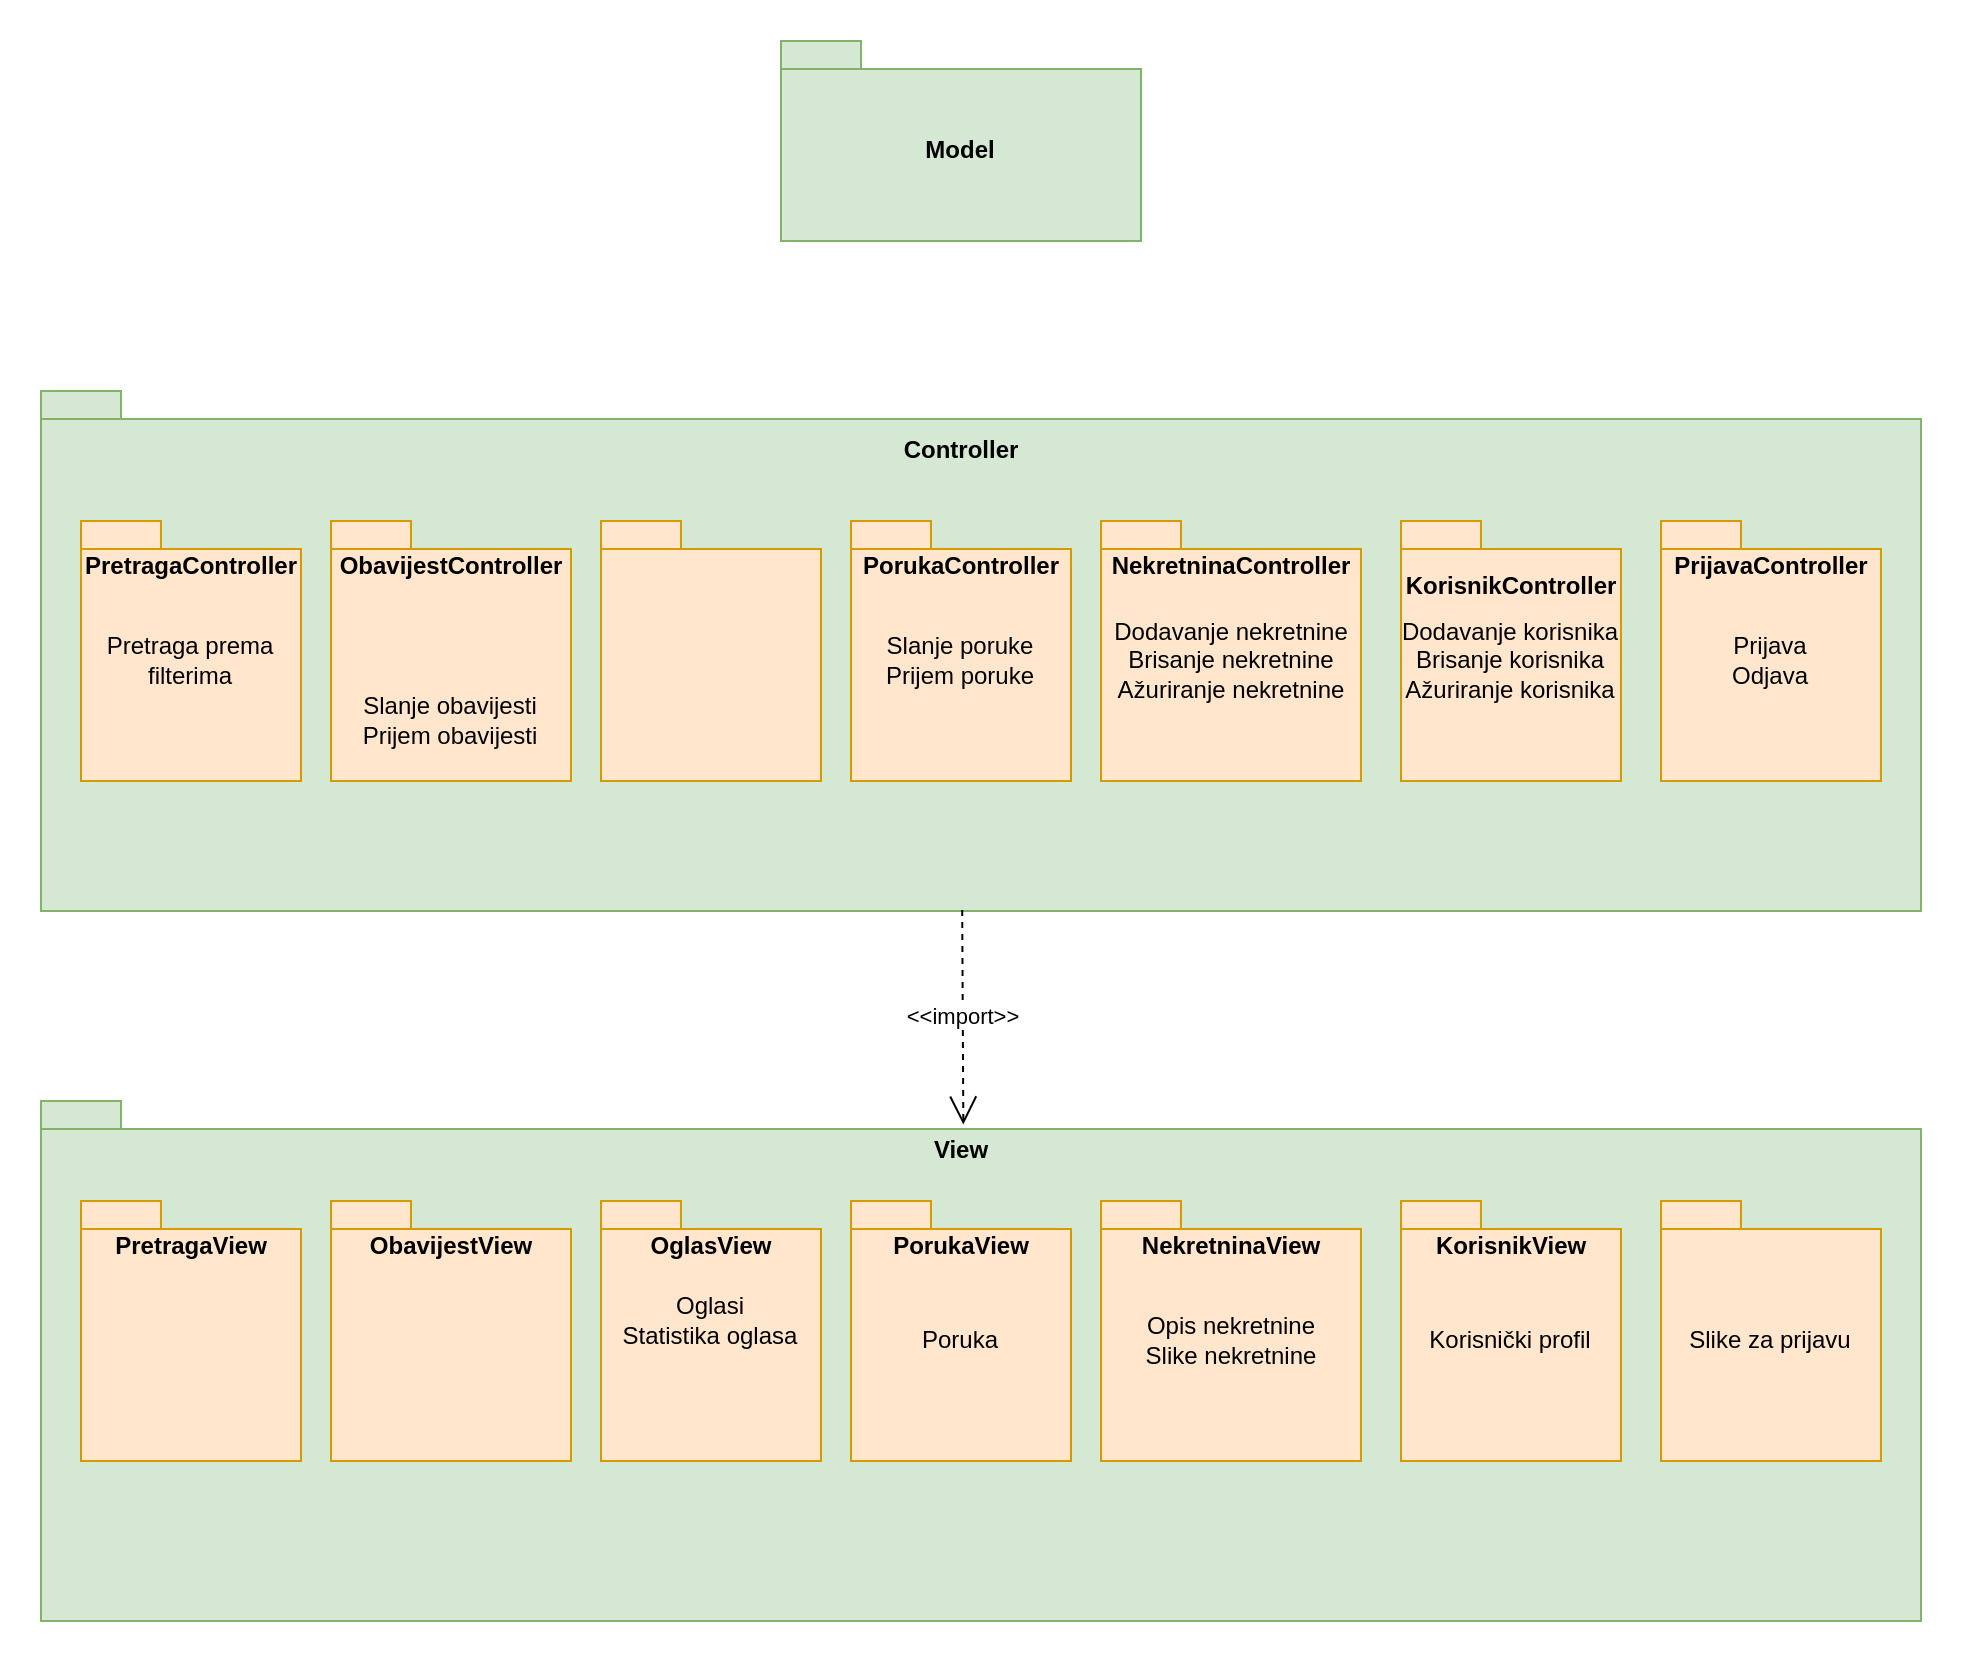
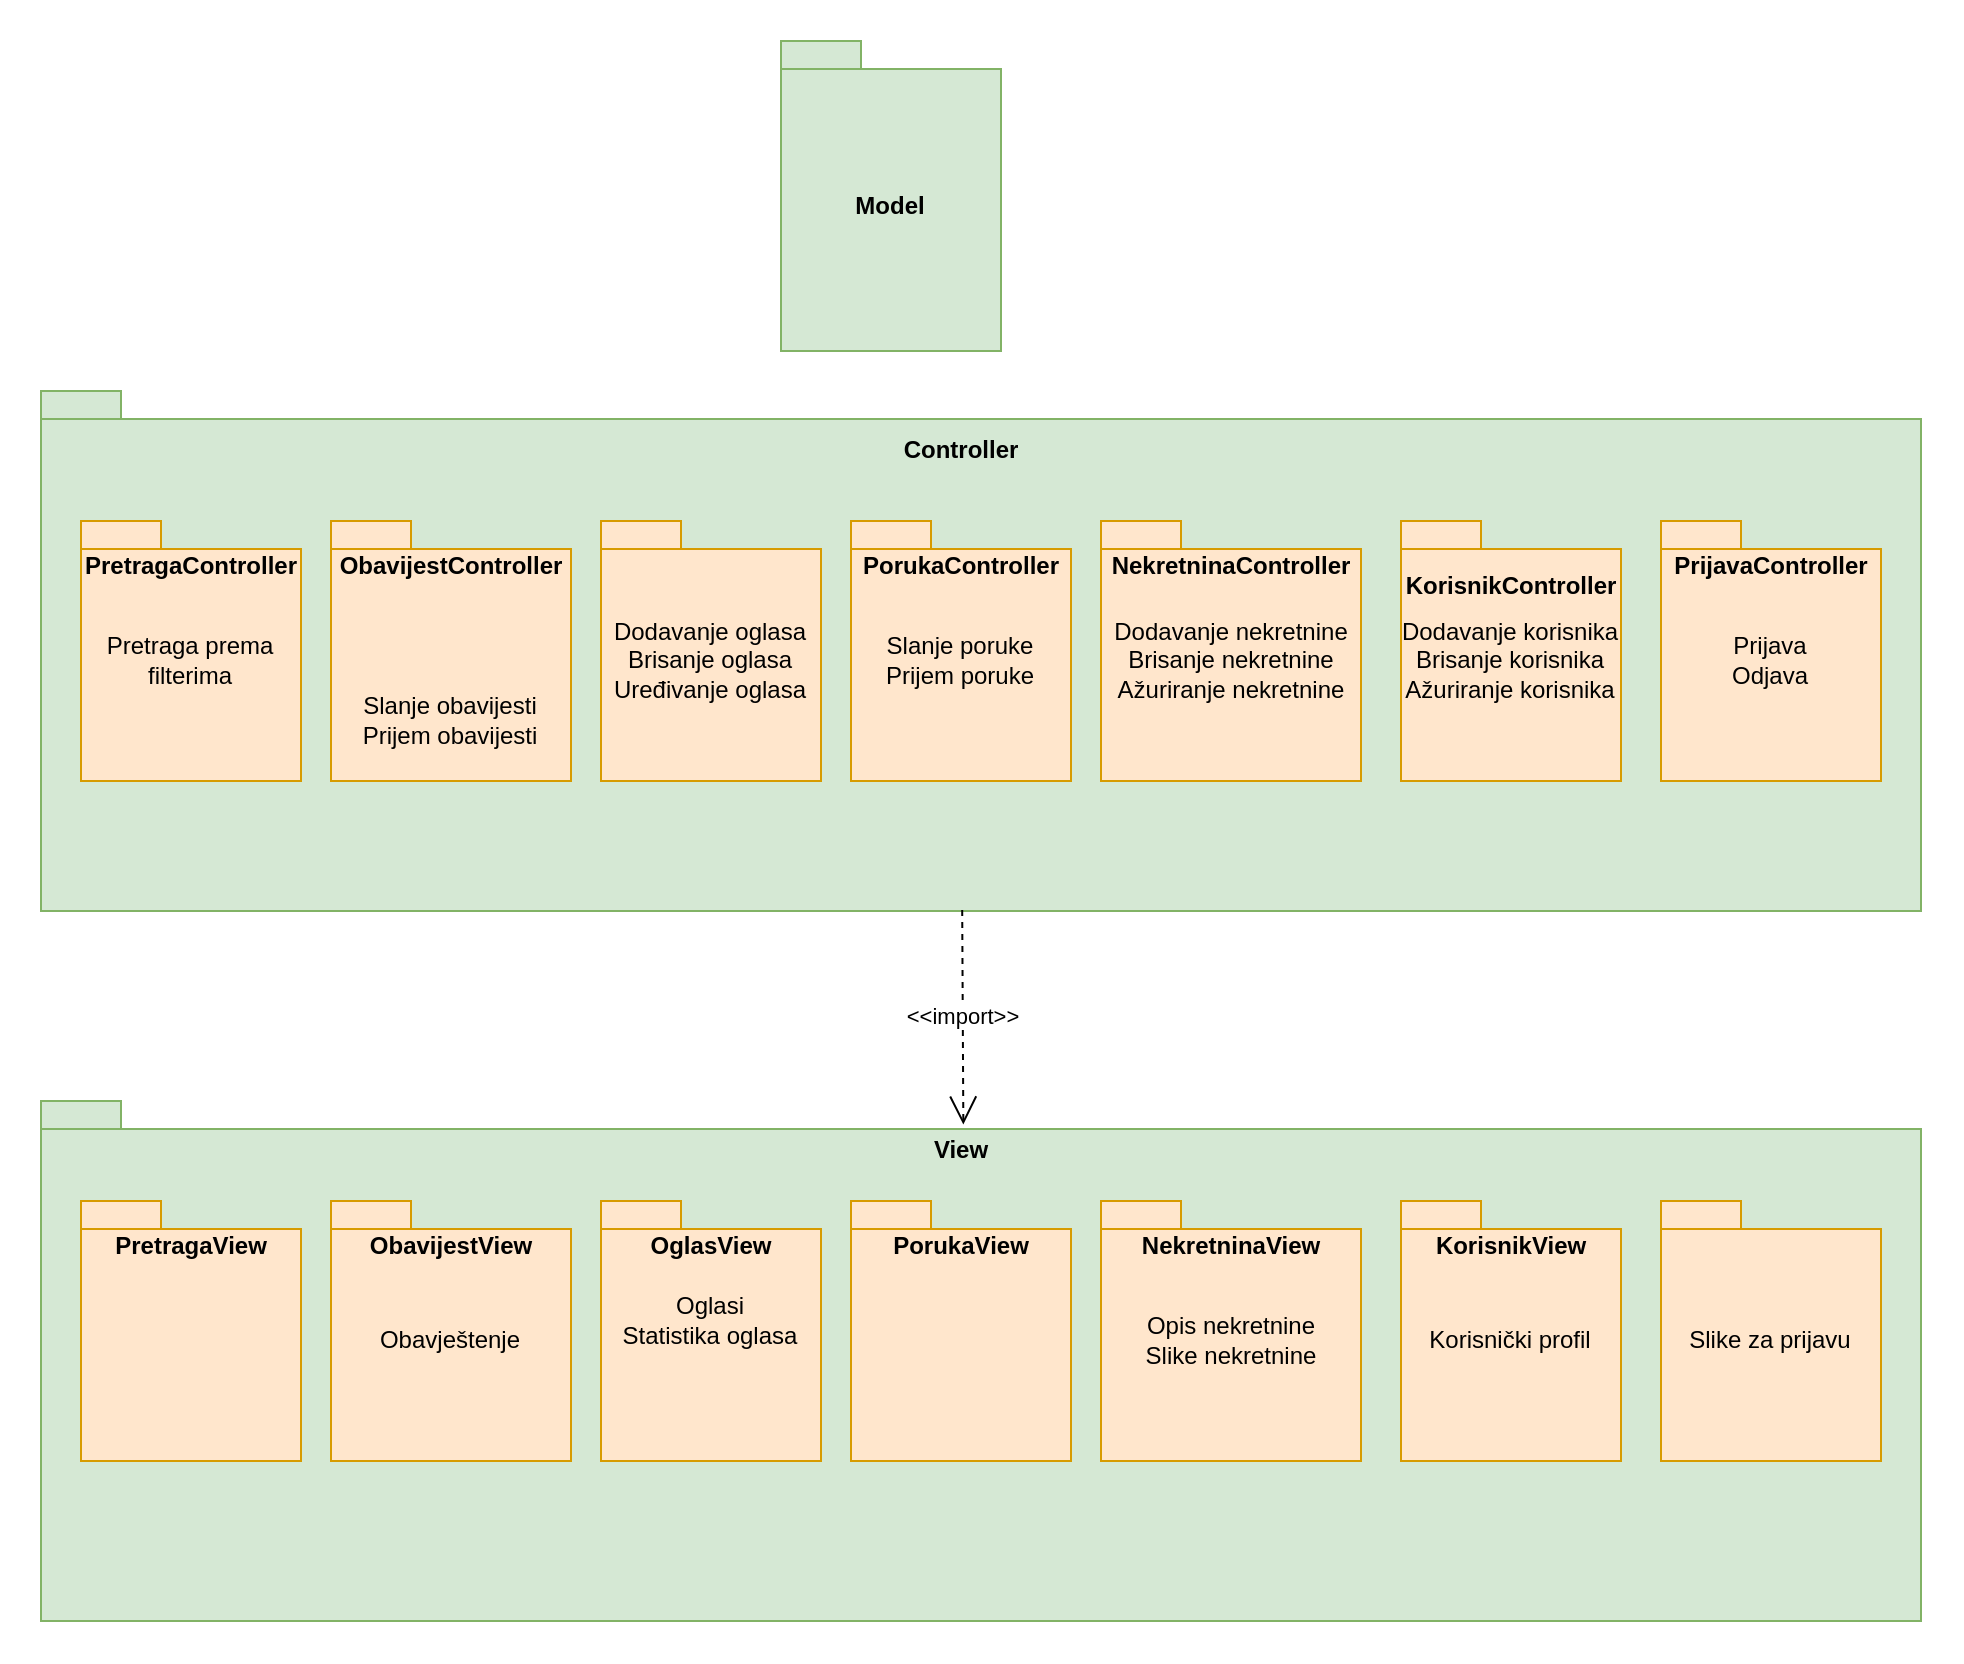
node "Model": size 360x200 -> 220x310
node "Dodavanje oglasa Brisanje oglasa Uređivanje oglasa": added
node "Obavještenje": added
node "Poruka": removed
